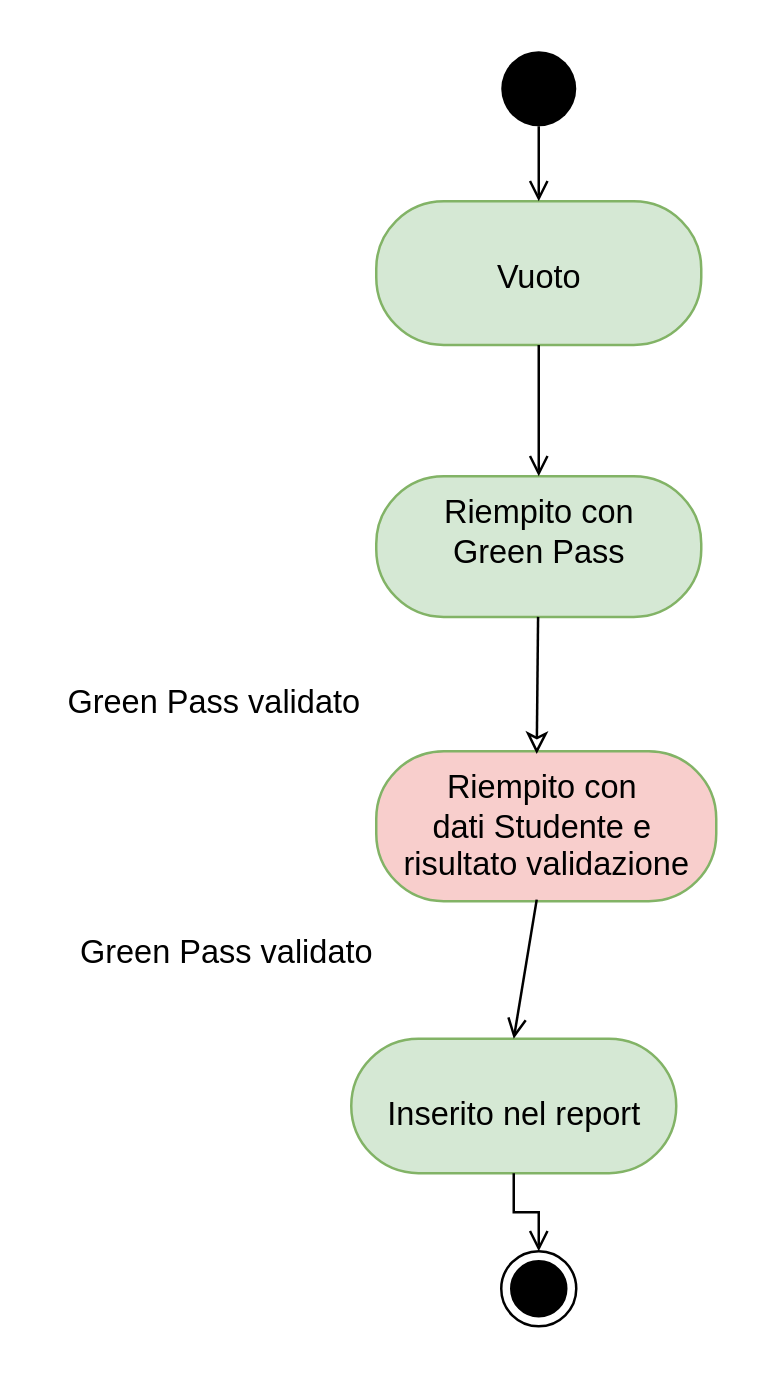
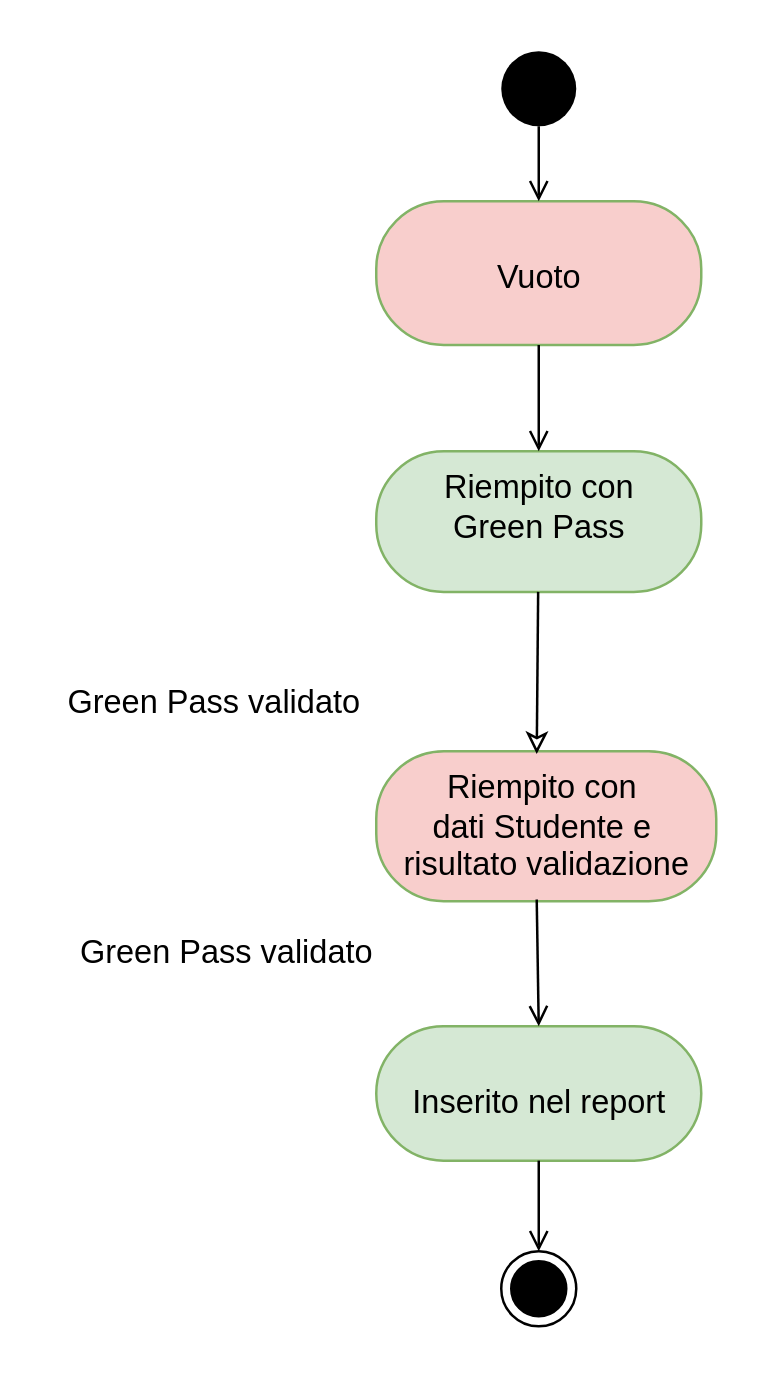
node "Vuoto": fillcolor #d5e8d4 -> #f8cecc
node "Riempito con Green Pass": moved (539, 547) -> (539, 522)
node "Inserito nel report": moved (514, 1106) -> (539, 1093)
